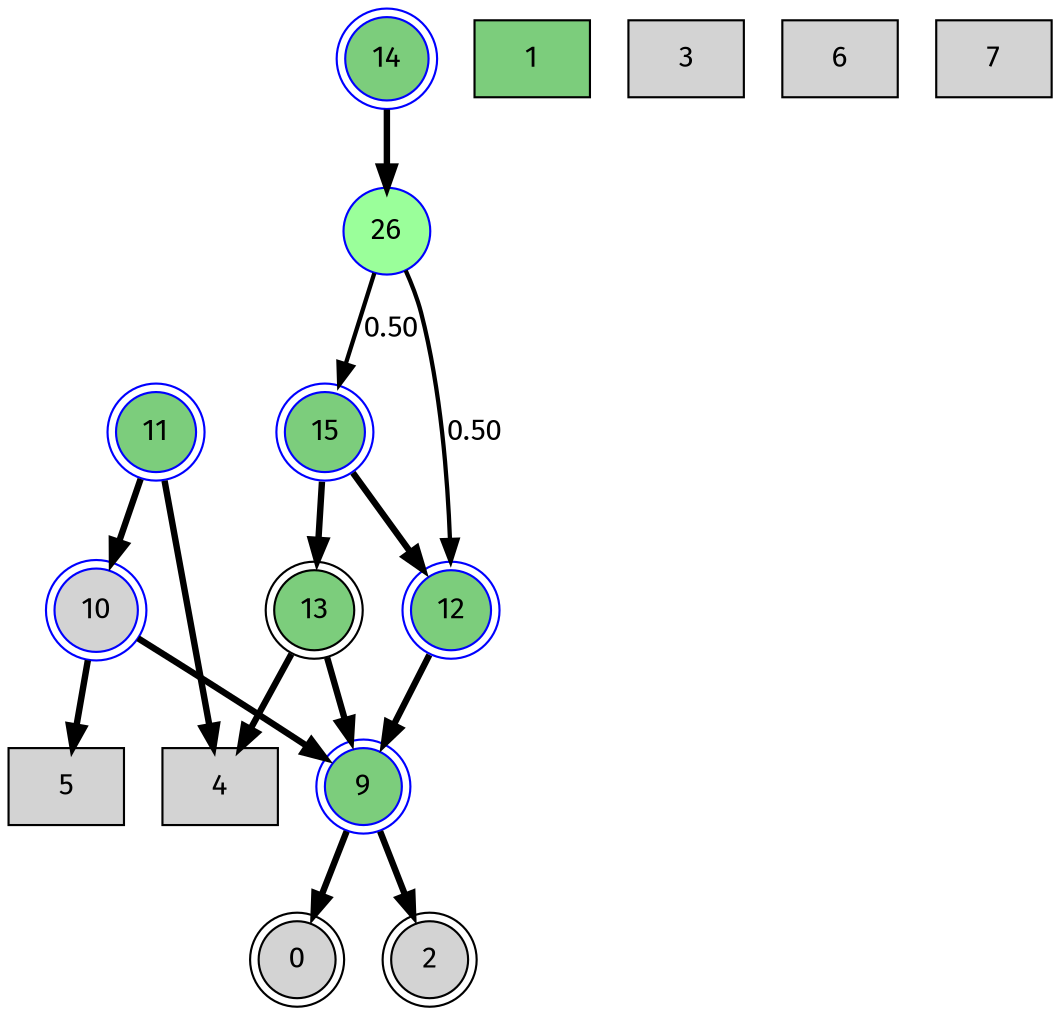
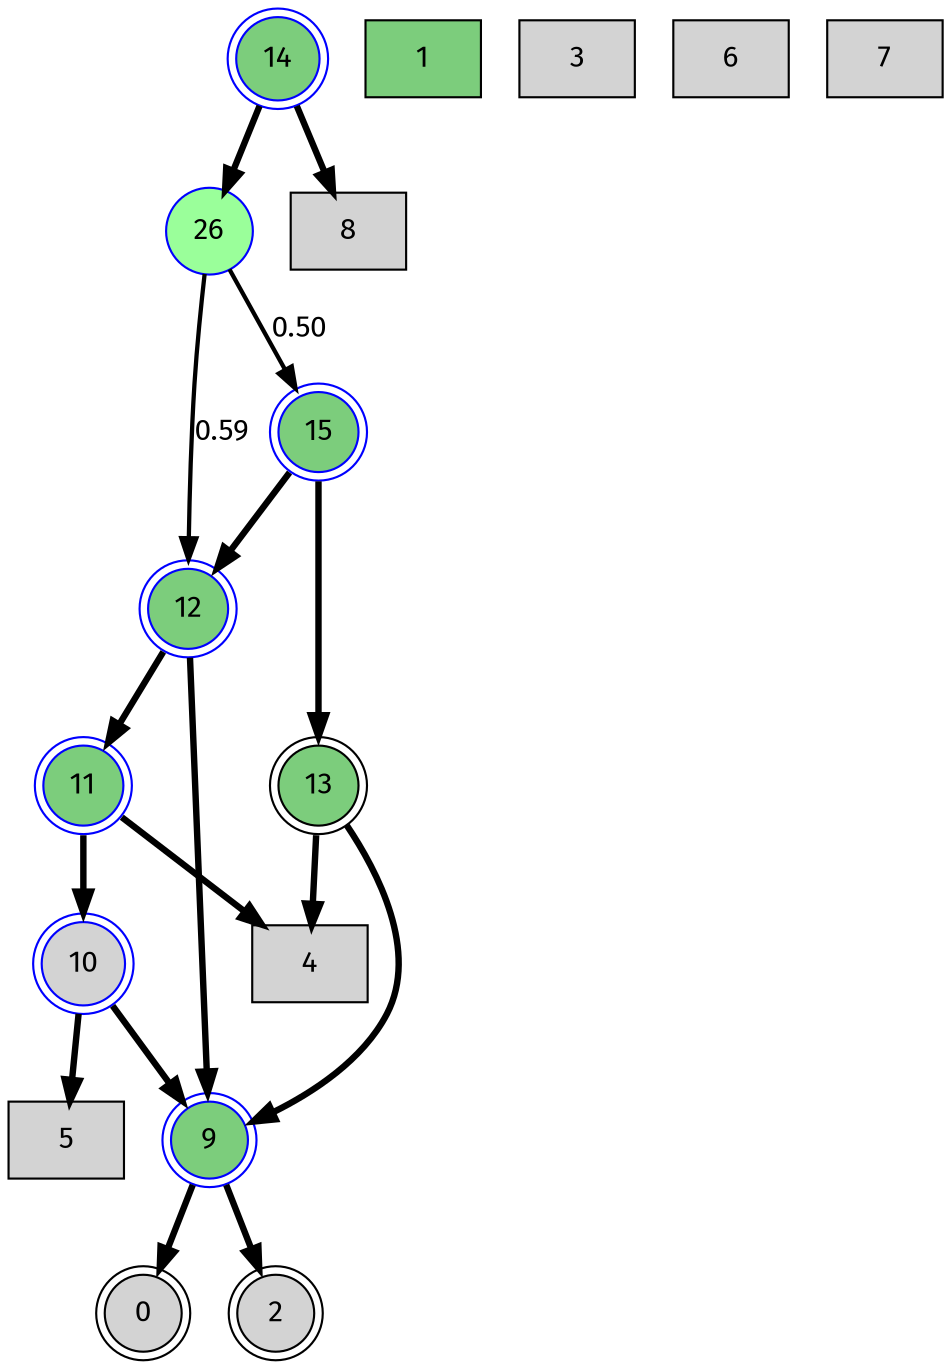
node "8": added
edge "26" -> "12": label "0.50" -> "0.59"
edge "12" -> "11": added
